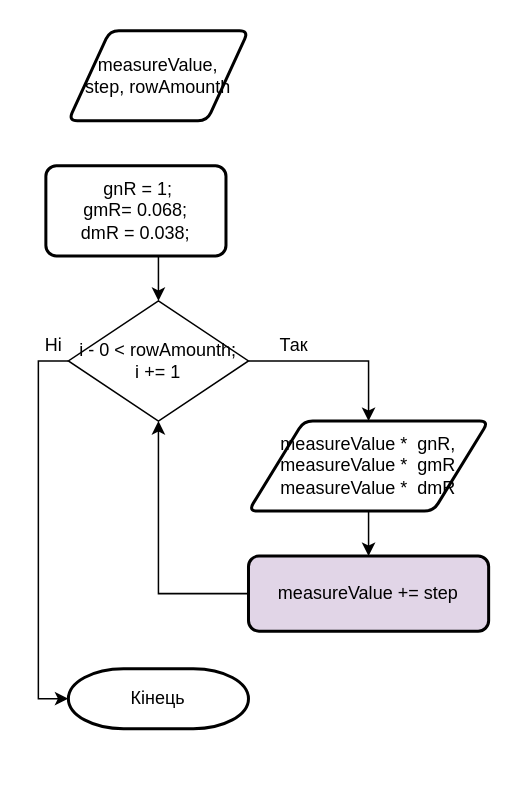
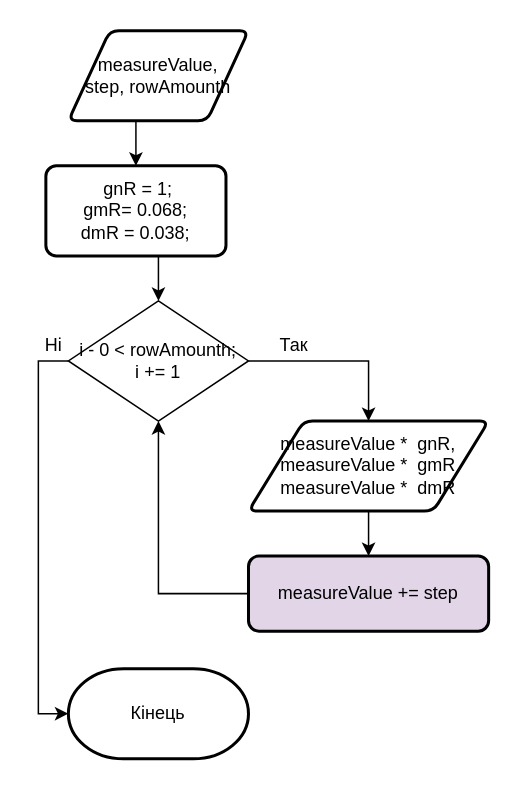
edge "measureValue, step, rowAmounth" -> "gnR = 1; gmR= 0.068; dmR = 0.038;": added
node "Кінець": size 180x60 -> 180x90
